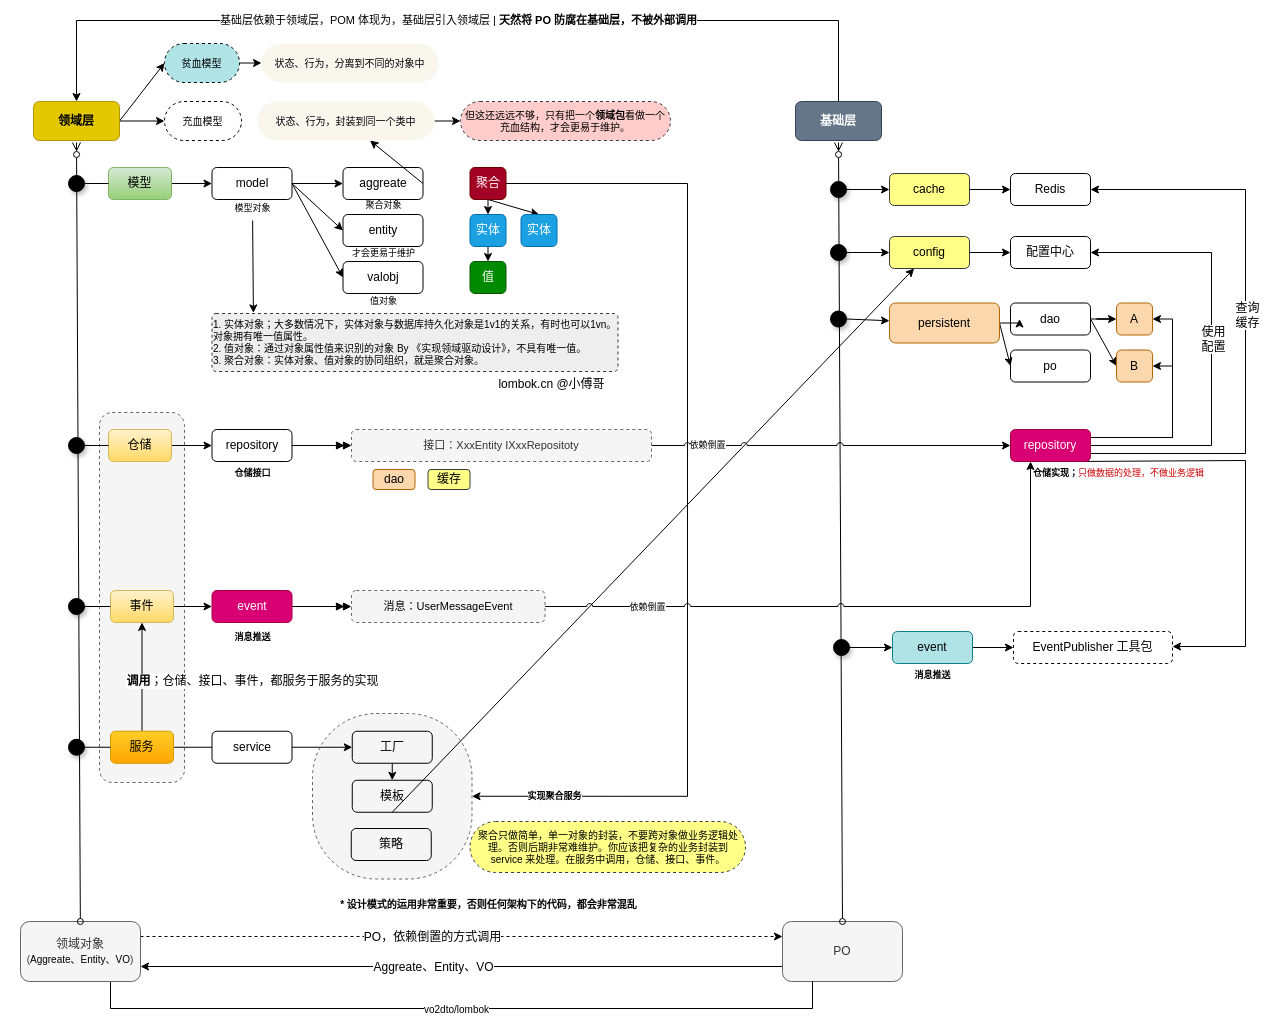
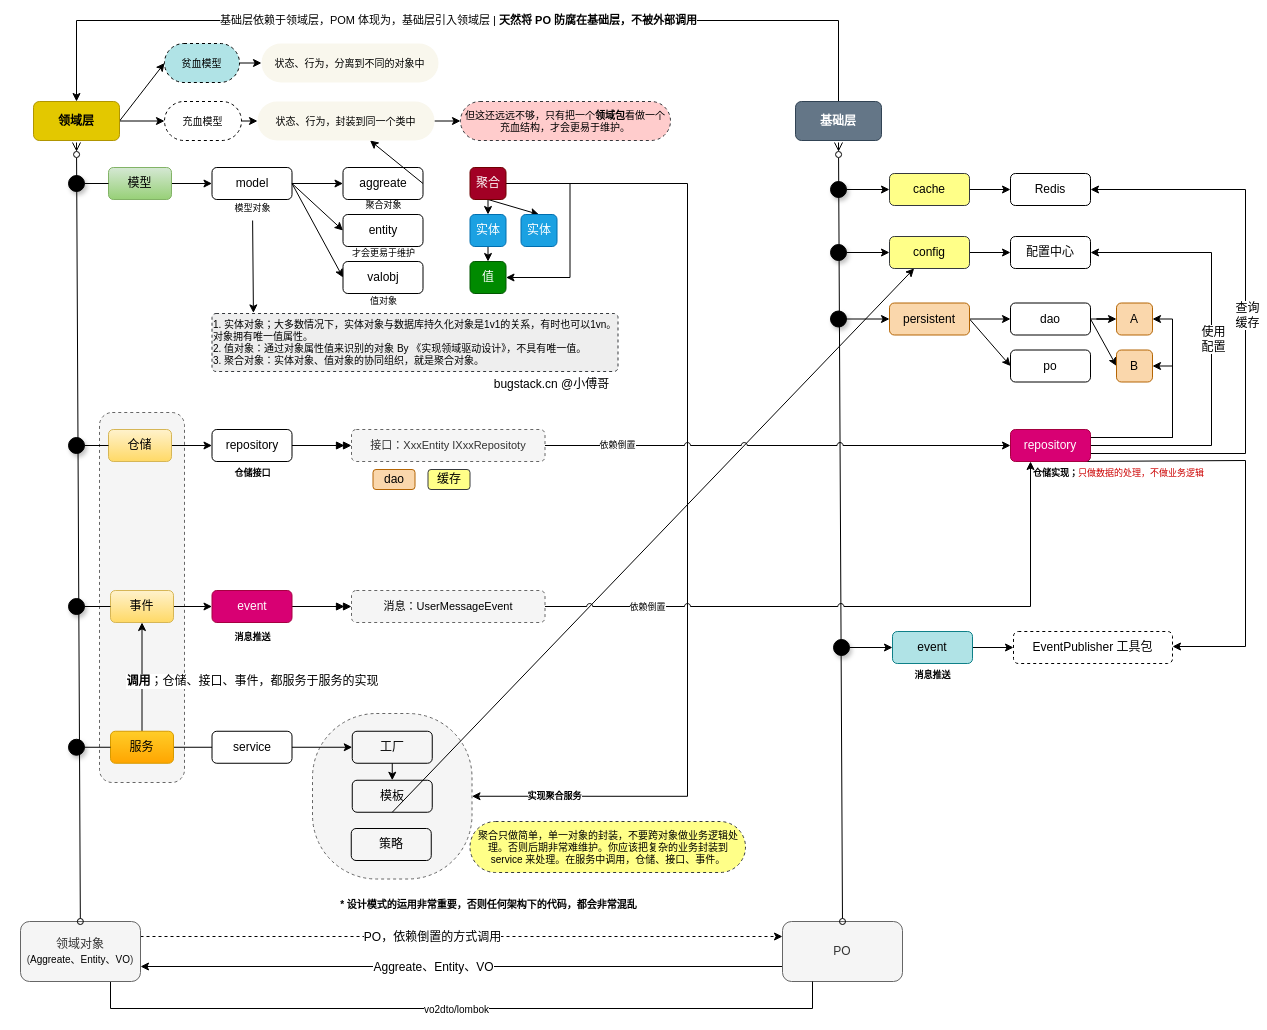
edge "充血模型" -> "状态、行为，封装到同一个类中": added
edge "聚合" -> "值": added
node "persistent": size 110x40 -> 80x32
node "lombok.cn @小傅哥": label "lombok.cn @小傅哥" -> "bugstack.cn @小傅哥"
node "接口：XxxEntity IXxxRepositoty": size 300x32 -> 194x32
